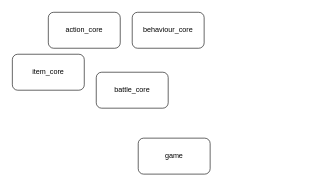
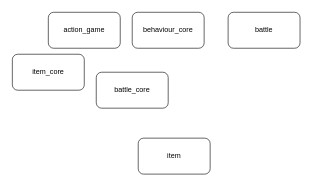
node "action_core": label "action_core" -> "action_game"
node "battle": added
node "game": label "game" -> "item"
